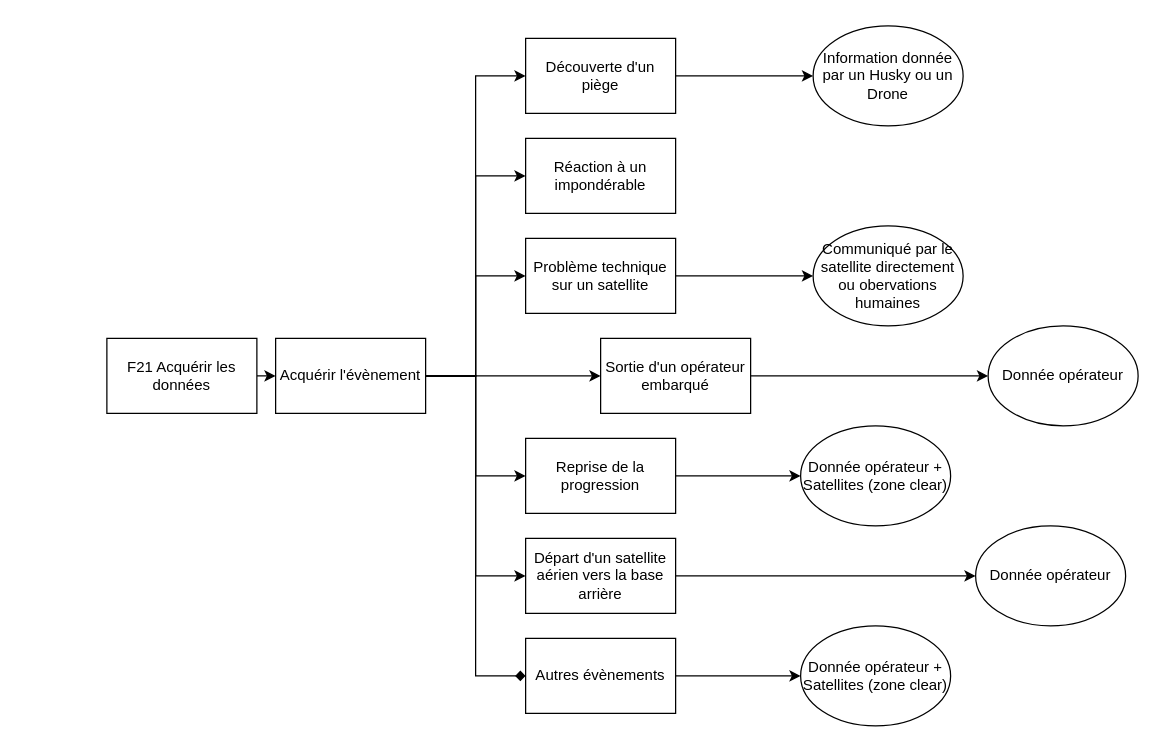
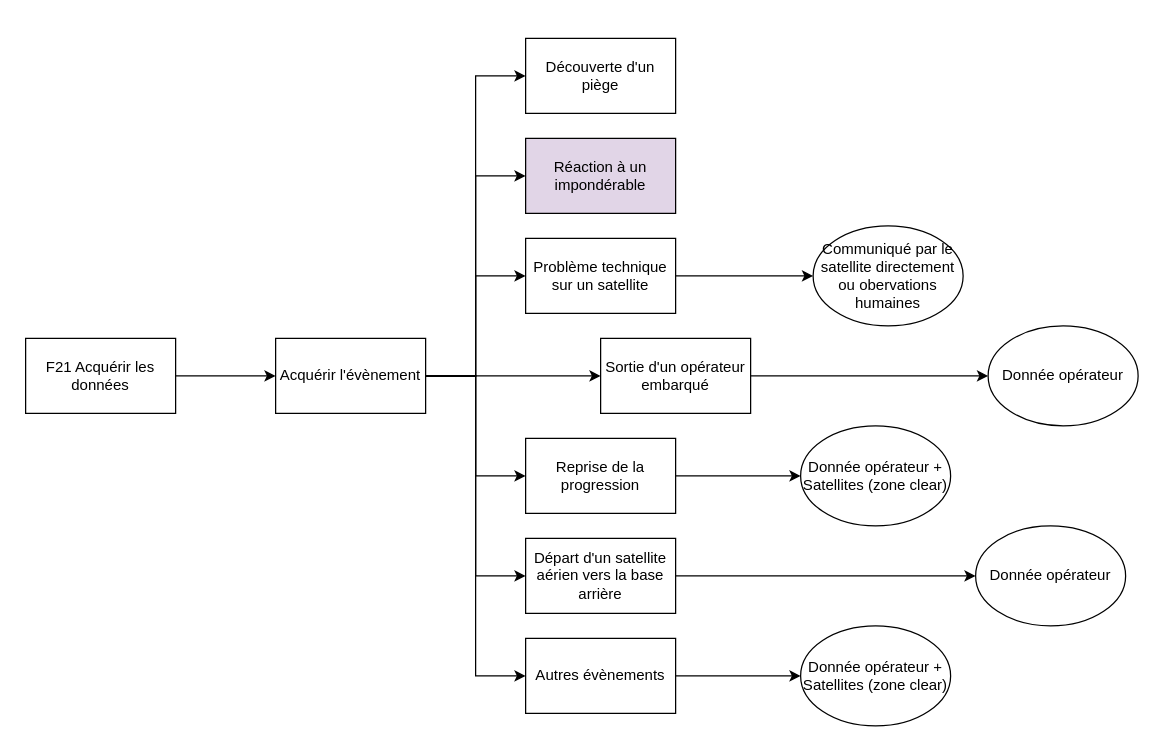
edge "Découverte d'un piège" -> "Information donnée par un Husky ou un Drone": removed
node "Information donnée par un Husky ou un Drone": removed
node "Réaction à un impondérable": fillcolor #ffffff -> #e1d5e7
node "F21 Acquérir les données": moved (182, 376) -> (101, 376)
edge "Acquérir l'évènement" -> "Autres évènements": arrowhead diamond -> classic
